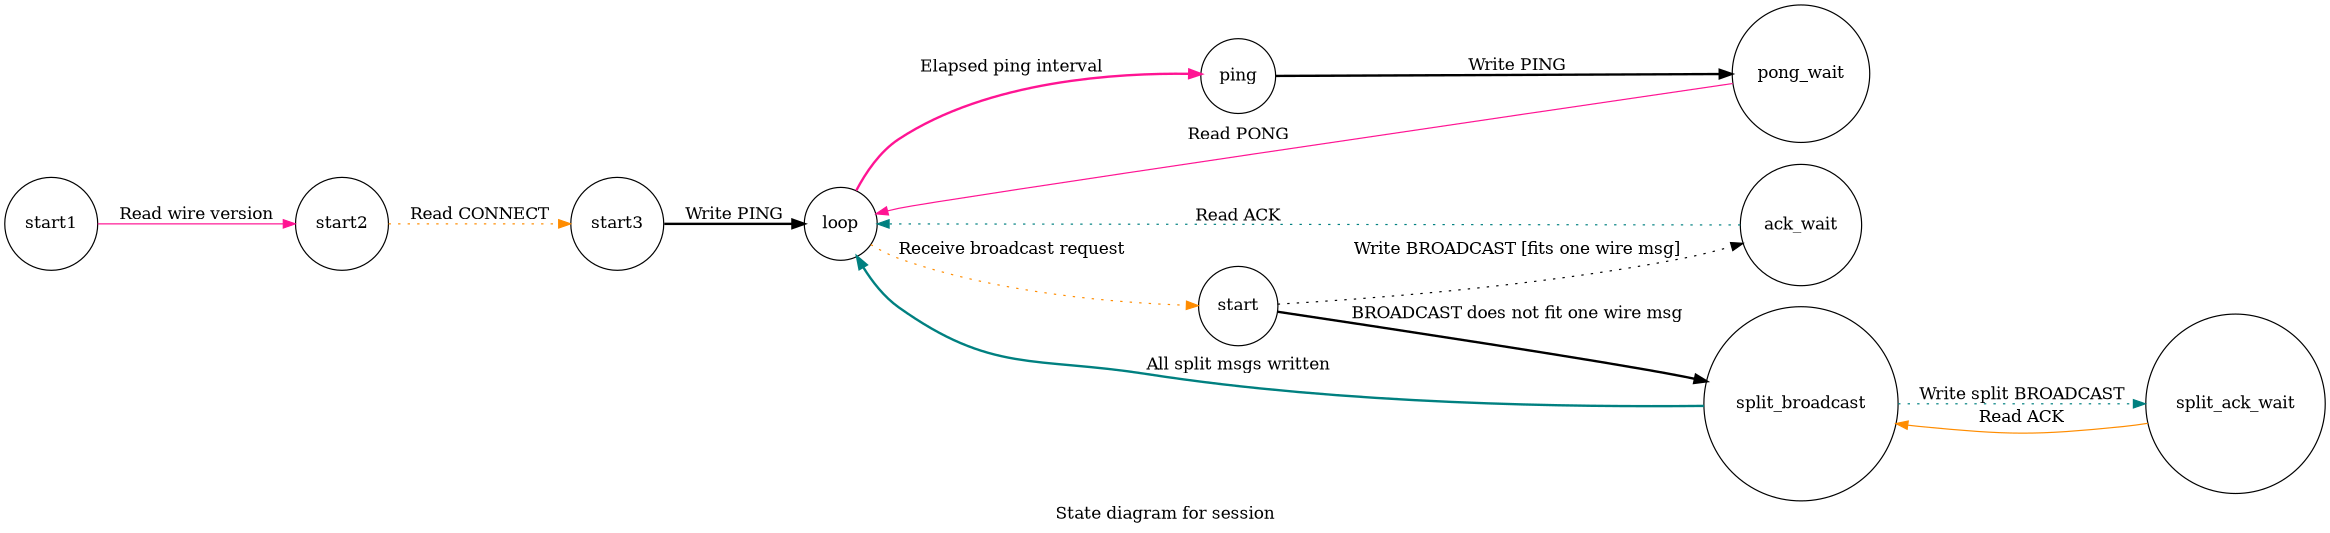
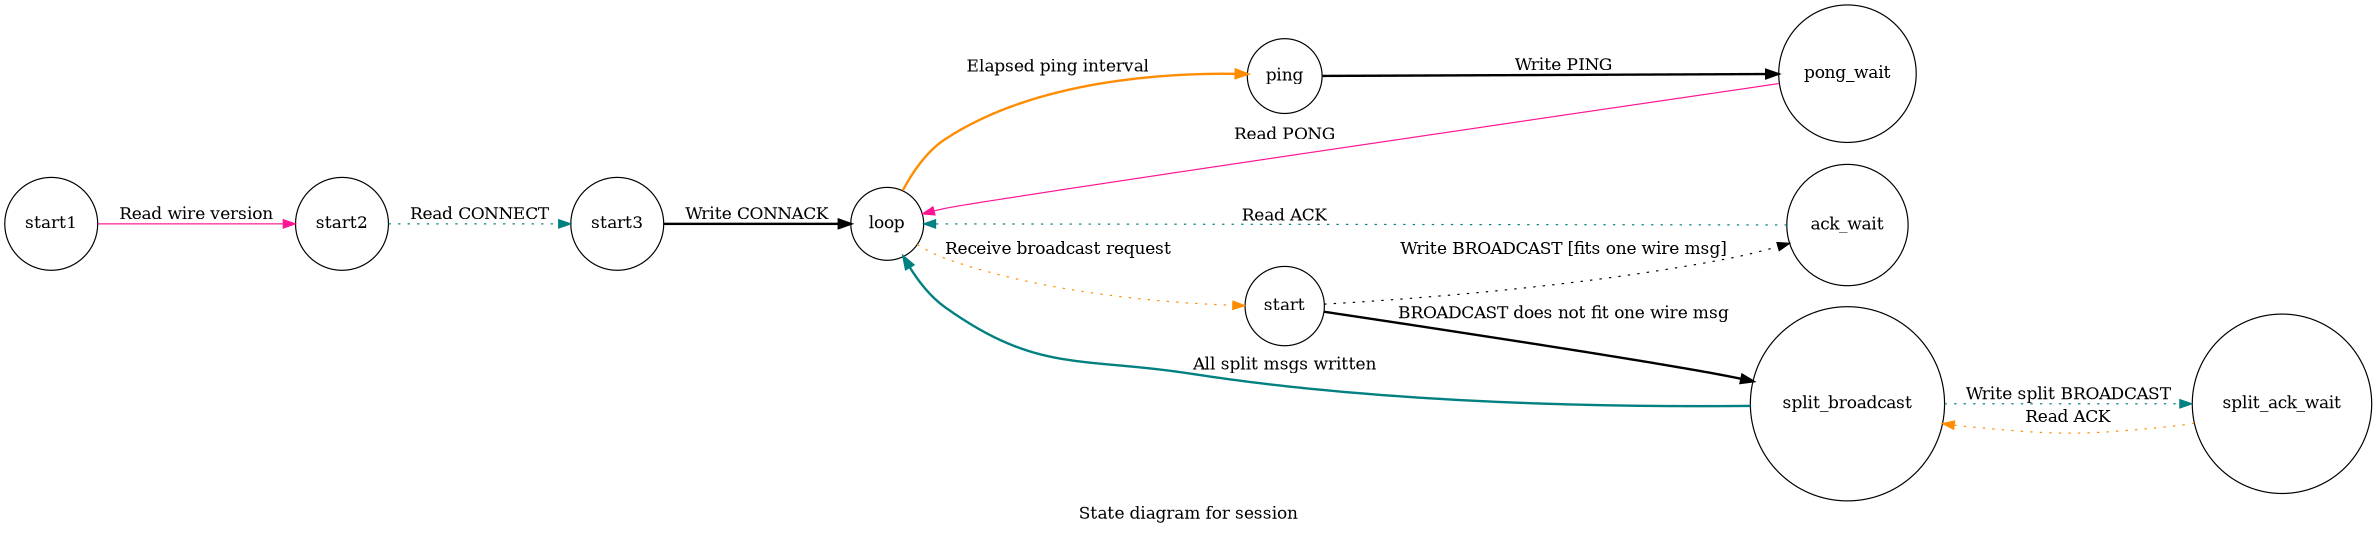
edge "loop" -> "ping": color deeppink -> darkorange
edge "start3" -> "loop": label "Write PING" -> "Write CONNACK"
edge "start2" -> "start3": color darkorange -> teal
edge "split_ack_wait" -> "split_broadcast": style solid -> dotted
